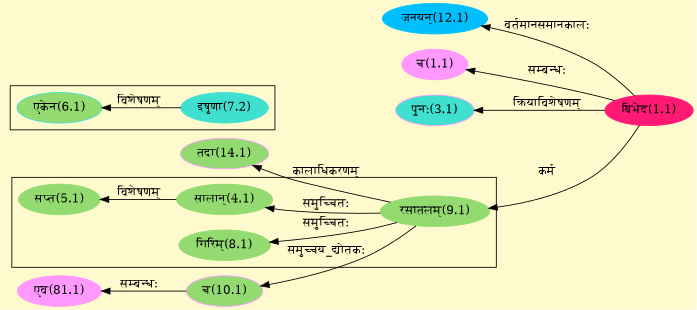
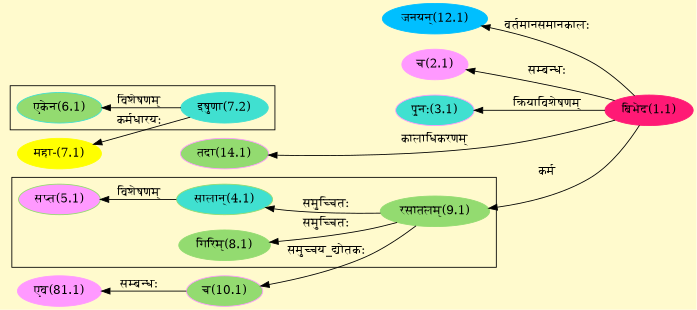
node "च(1.1)": label "च(1.1)" -> "च(2.1)"
node "महा-(7.1)": added
edge "रसातलम्(9.1)" -> "तदा(14.1)": now "बिभेद(1.1)" -> "तदा(14.1)"
node "सप्त(5.1)": fillcolor #93db70 -> #ff99ff
node "सालान्(4.1)": fillcolor #93db70 -> #40e0d0
